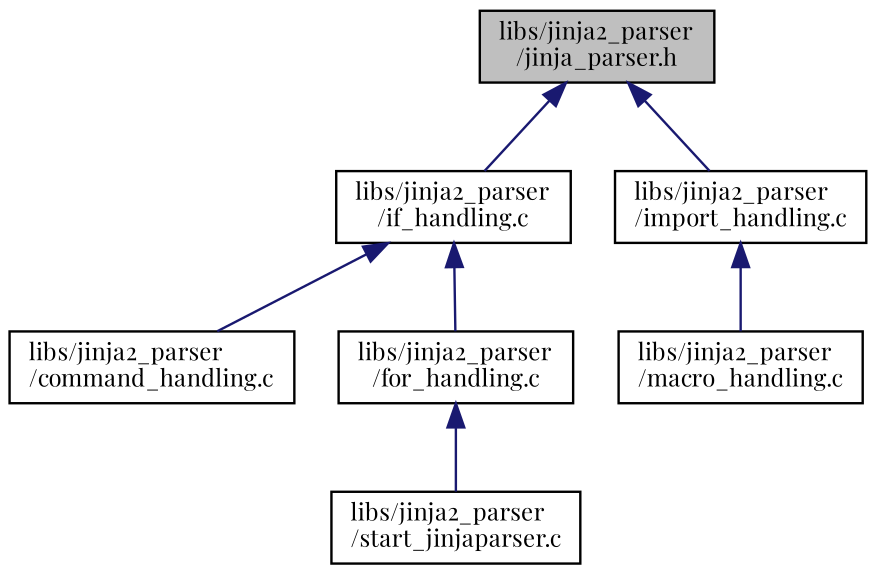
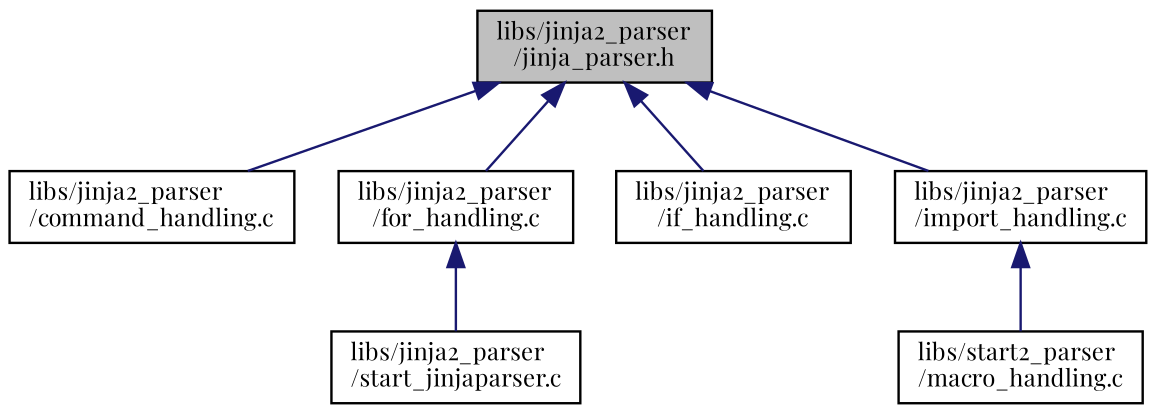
edge "libs/jinja2_parser /command_handling.c" -> "libs/jinja2_parser /if_handling.c": now "libs/jinja2_parser /command_handling.c" -> "libs/jinja2_parser /jinja_parser.h"
edge "libs/jinja2_parser /for_handling.c" -> "libs/jinja2_parser /if_handling.c": now "libs/jinja2_parser /for_handling.c" -> "libs/jinja2_parser /jinja_parser.h"
node "libs/jinja2_parser /macro_handling.c": label "libs/jinja2_parser /macro_handling.c" -> "libs/start2_parser /macro_handling.c"
